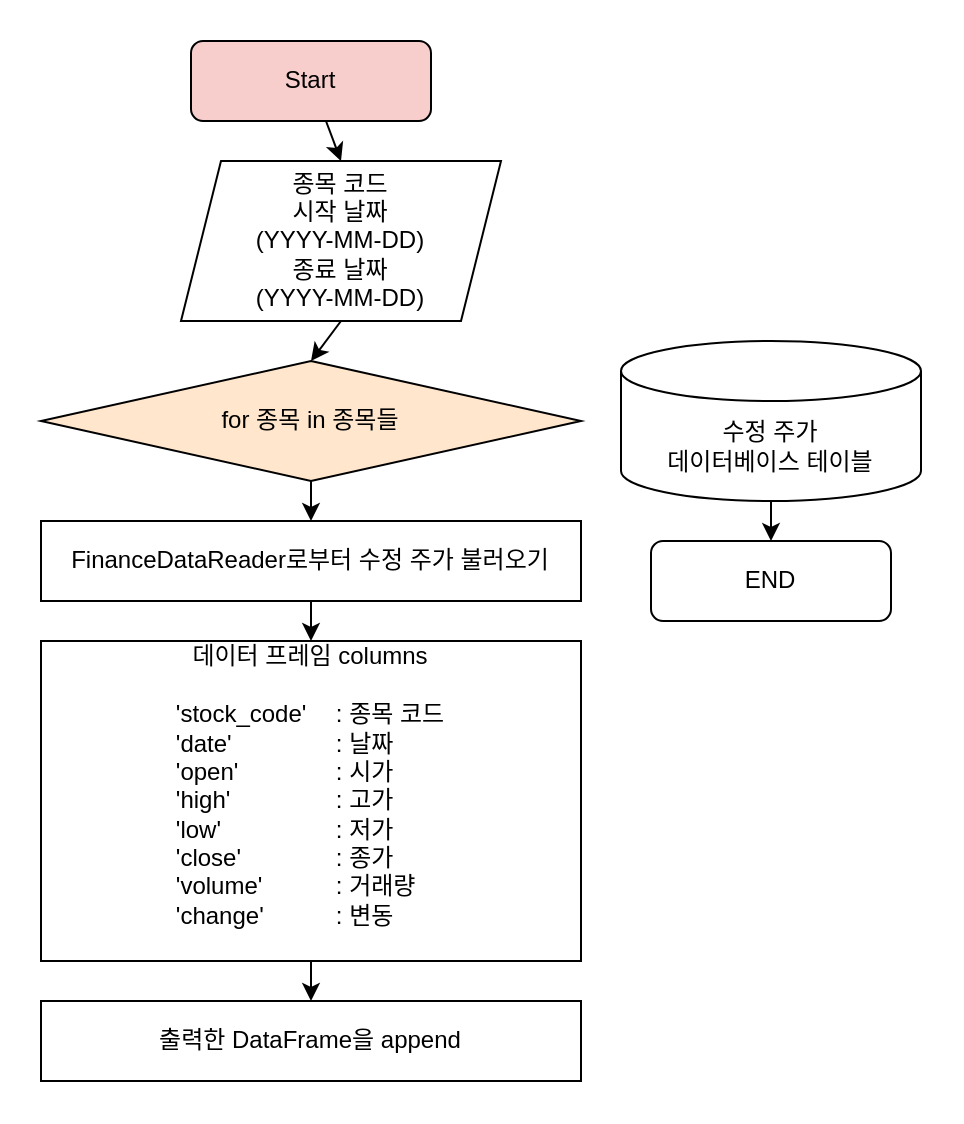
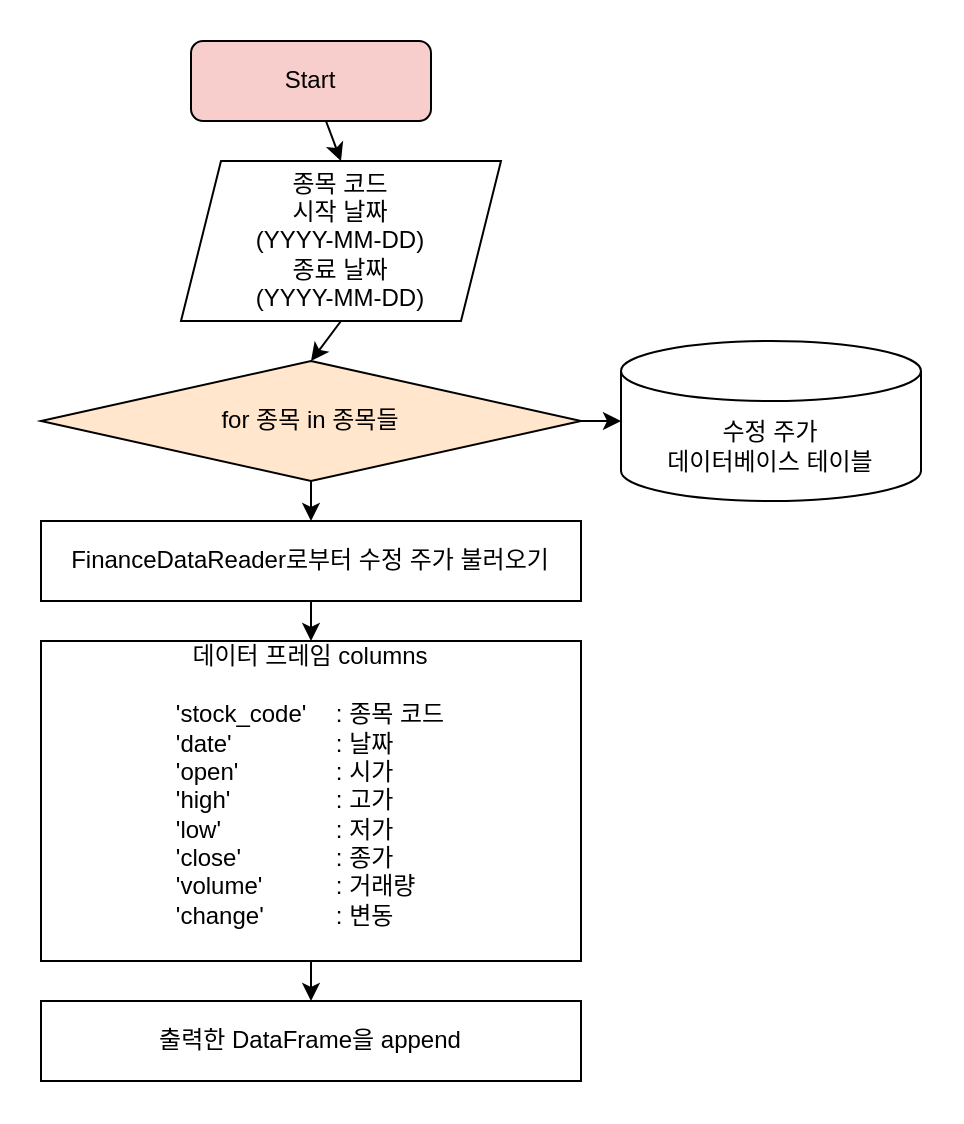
edge "for 종목 in 종목들" -> "수정 주가 데이터베이스 테이블": added
edge "수정 주가 데이터베이스 테이블" -> "END": removed
node "END": removed
